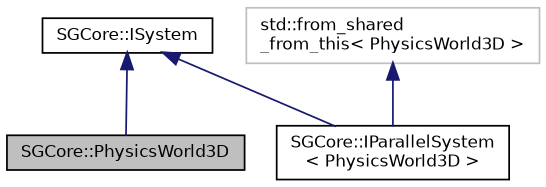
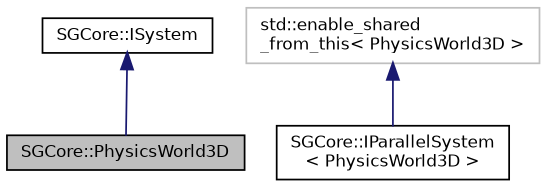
node "std::from_shared _from_this< PhysicsWorld3D >": label "std::from_shared _from_this< PhysicsWorld3D >" -> "std::enable_shared _from_this< PhysicsWorld3D >"
edge "SGCore::IParallelSystem < PhysicsWorld3D >" -> "SGCore::ISystem": removed
